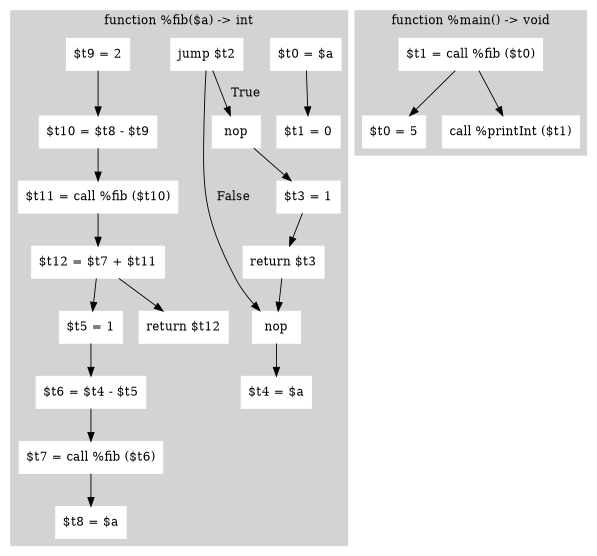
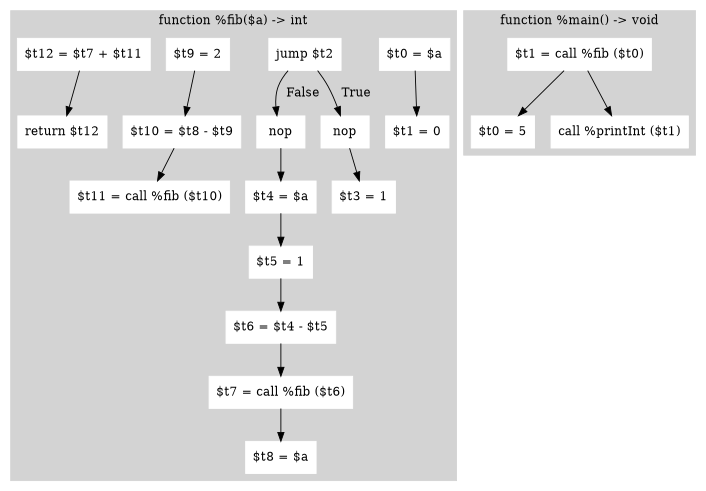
edge "$t11 = call %fib ($t10)" -> "$t12 = $t7 + $t11": removed
node "return $t3": removed
edge "$t12 = $t7 + $t11" -> "$t5 = 1": now "$t4 = $a" -> "$t5 = 1"
